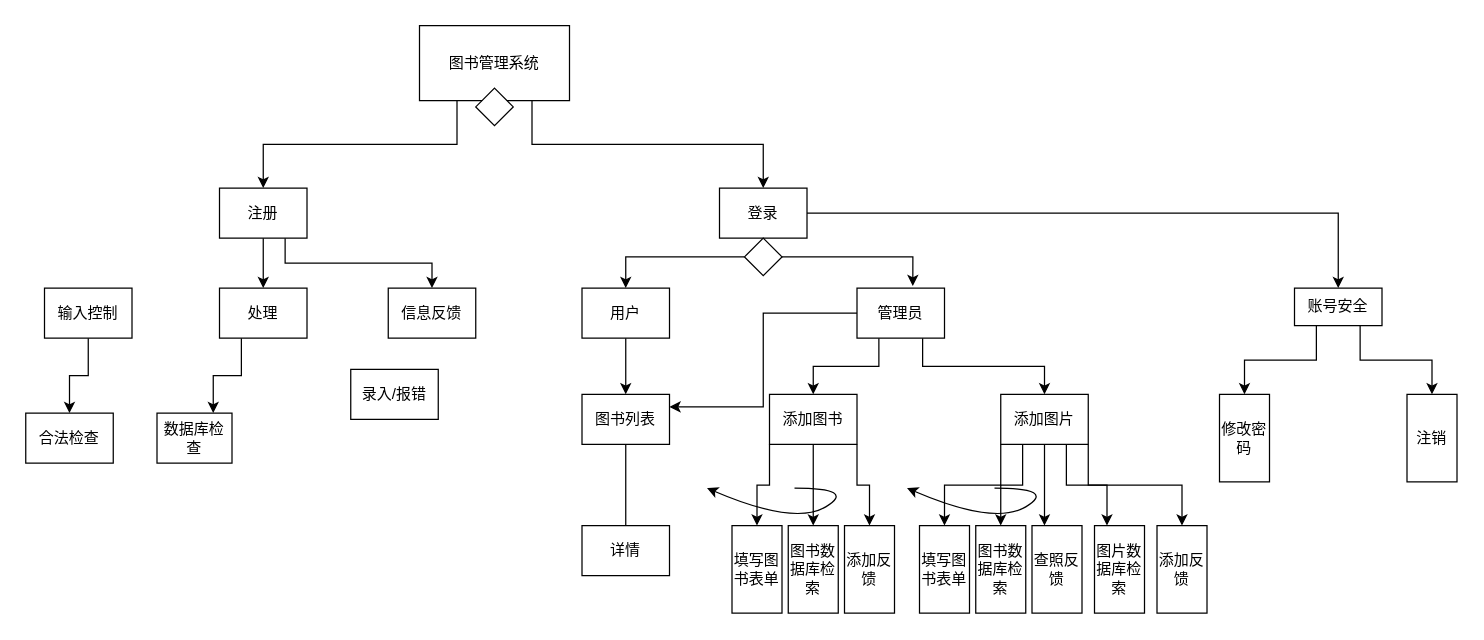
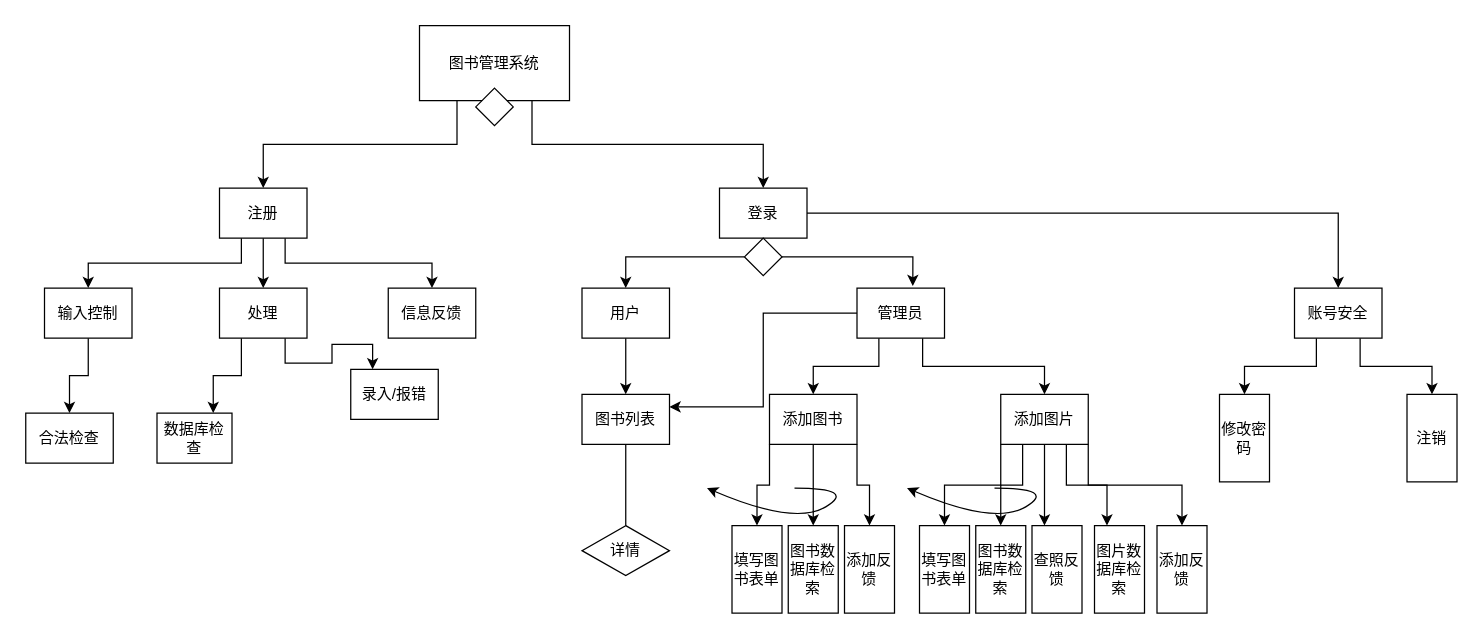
edge "注册" -> "输入控制": added
node "账号安全": size 88x38 -> 88x50
edge "处理" -> "录入/报错": added
node "详情": shape rectangle -> diamond
